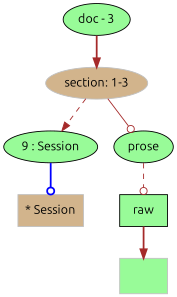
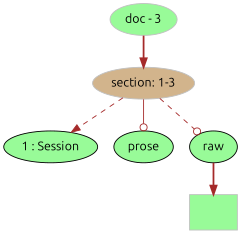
node "doc - 3": color black -> Gray
node "9 : Session": label "9 : Session" -> "1 : Session"
edge "prose" -> "raw": now "section: 1-3" -> "raw"
node "* Session": removed
node "raw": shape box -> ellipse
